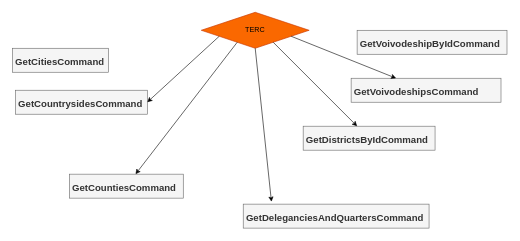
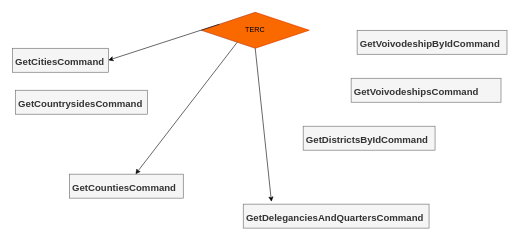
edge "TERC" -> "GetCitiesCommand": added
edge "TERC" -> "GetCountrysidesCommand": removed
edge "TERC" -> "GetVoivodeshipsCommand": removed
edge "TERC" -> "GetDistrictsByIdCommand": removed
